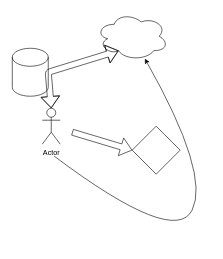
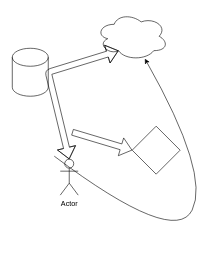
node "Actor": moved (51, 126) -> (69, 177)
